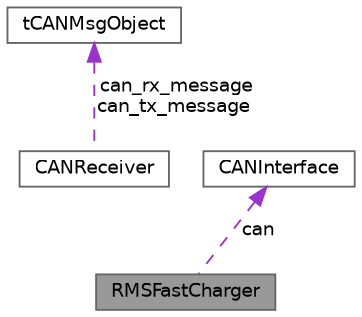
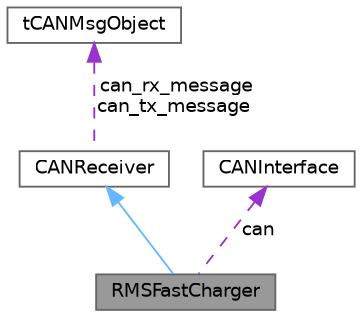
edge "RMSFastCharger" -> "CANReceiver": added
